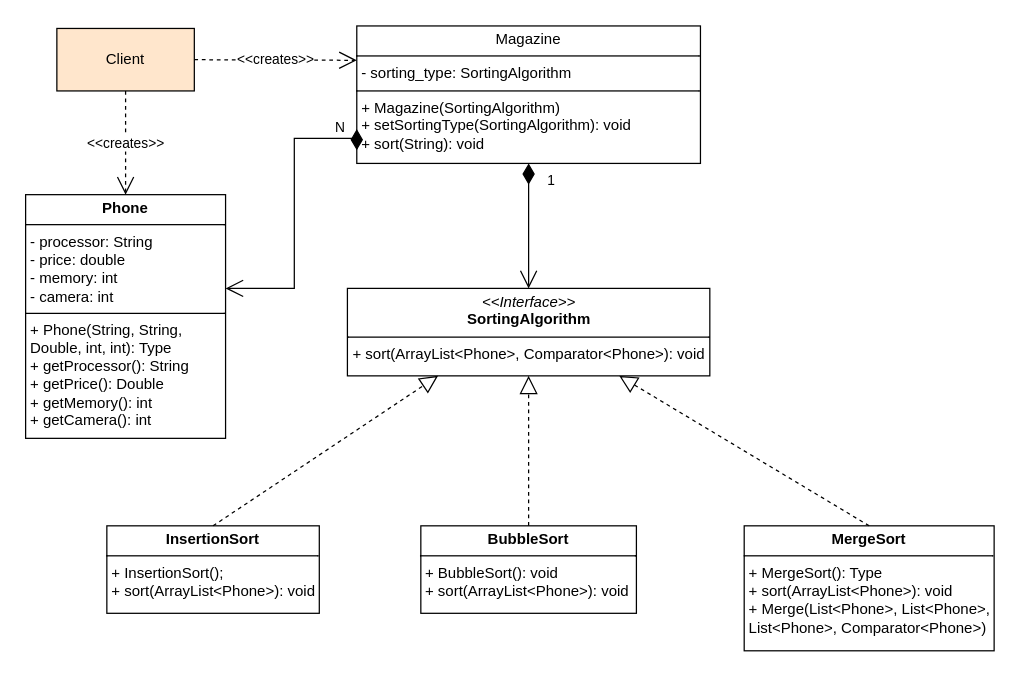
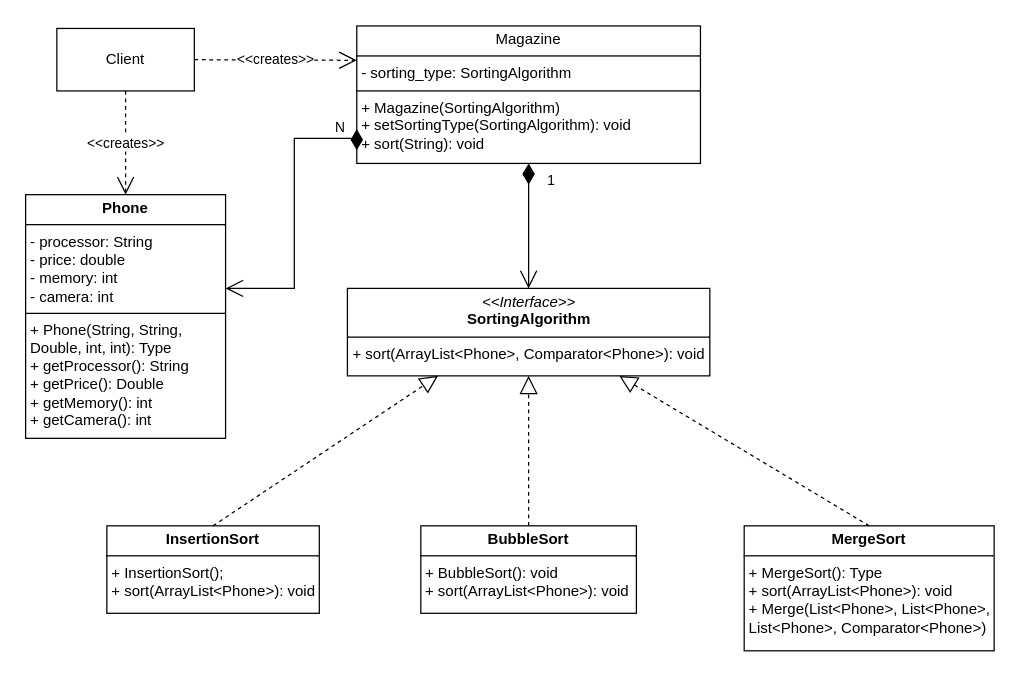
node "Client": fillcolor #ffe6cc -> #ffffff
